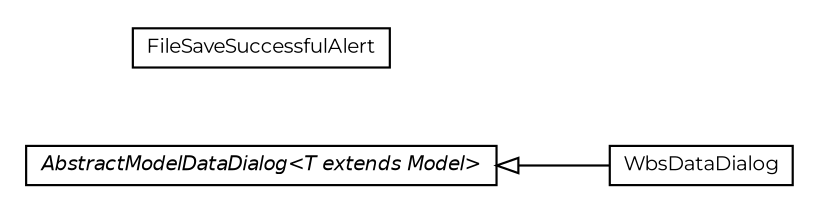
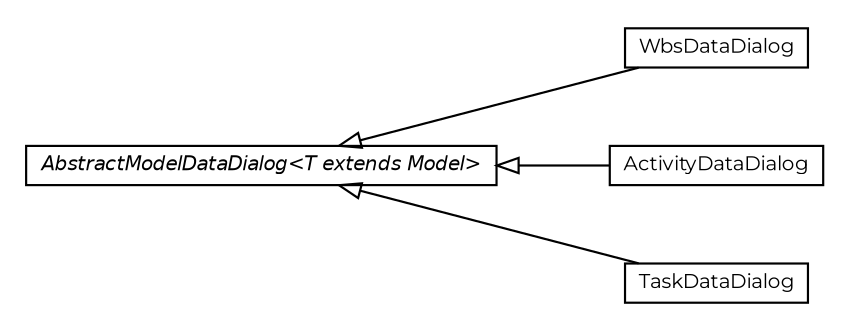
node "FileSaveSuccessfulAlert": removed
node "ActivityDataDialog": added
node "TaskDataDialog": added
